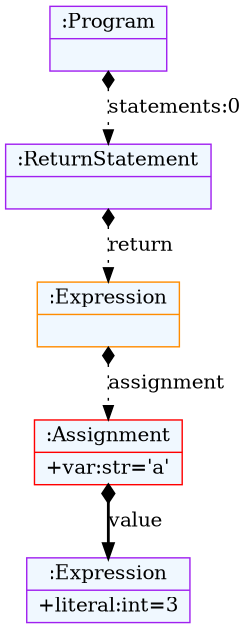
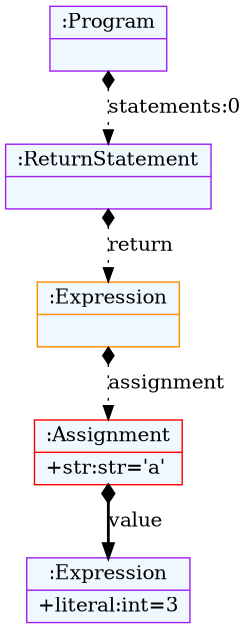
node ":Assignment": text "+var:str='a'" -> "+str:str='a'"
